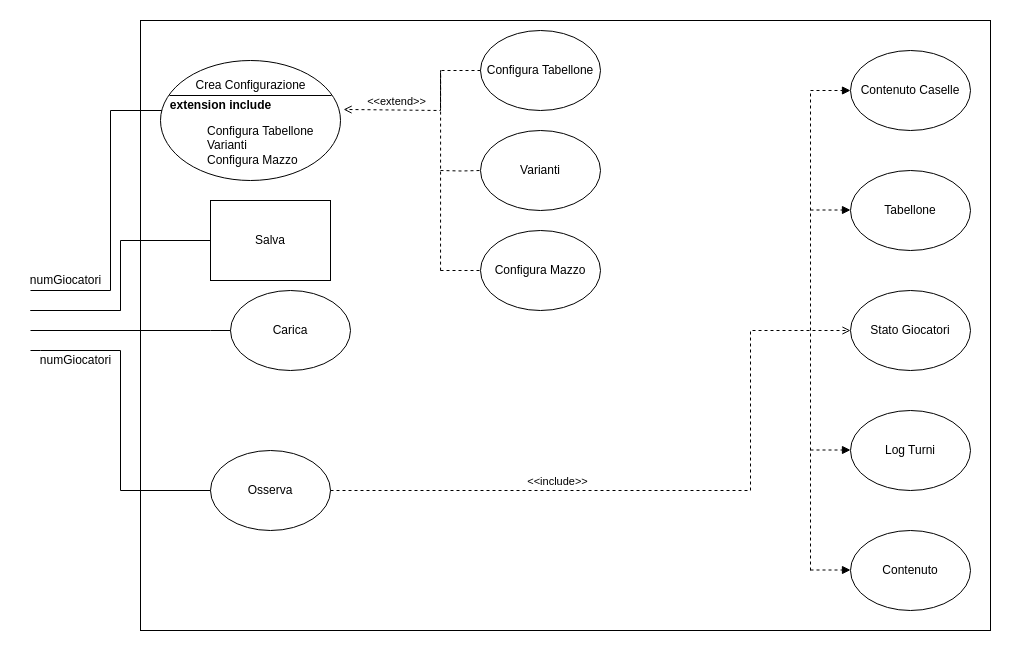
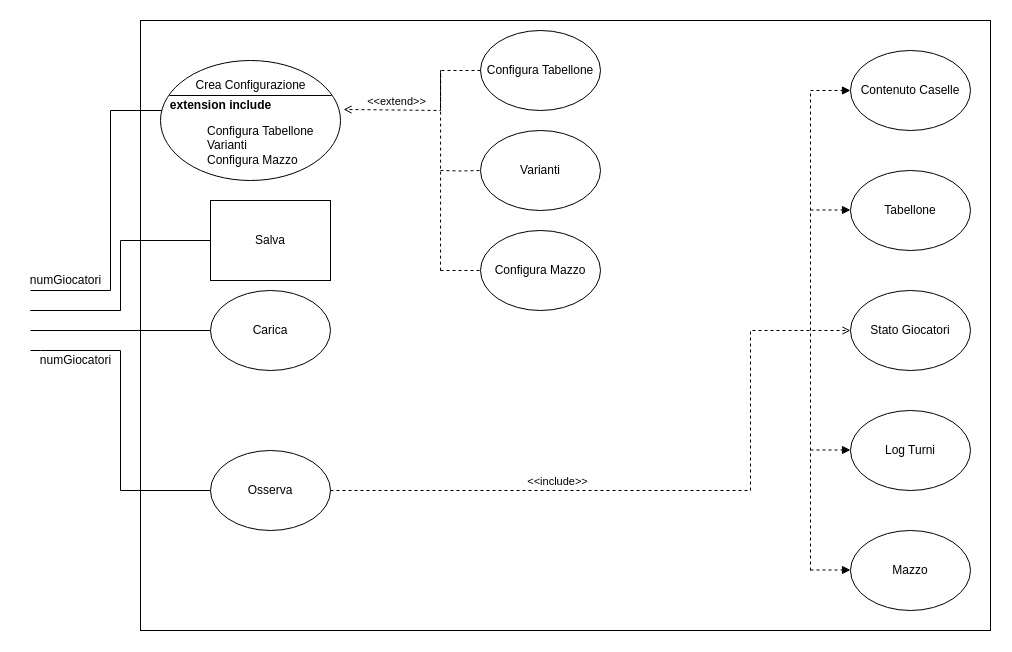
node "Carica": moved (291, 331) -> (271, 331)
node "Contenuto": label "Contenuto" -> "Mazzo"
